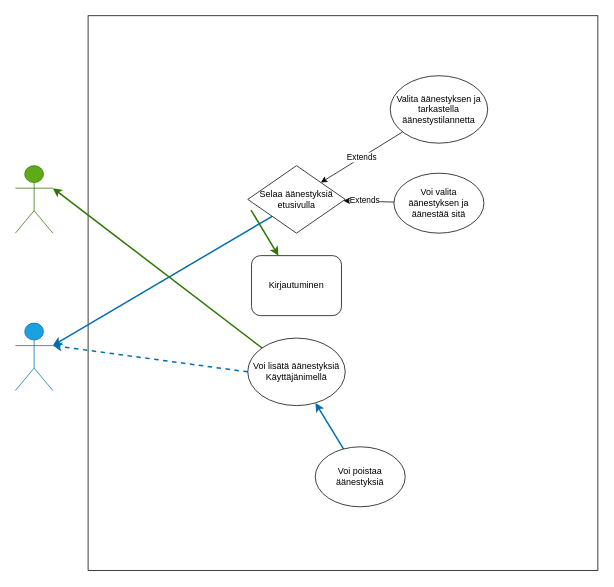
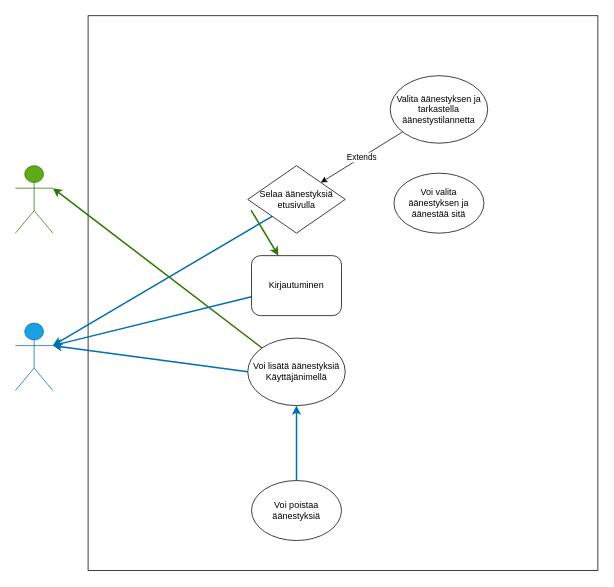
edge "Voi valita äänestyksen ja äänestää sitä" -> "Selaa äänestyksiä etusivulla": removed, label "Extends"
edge "Kirjautuminen" -> "Ylläpitäjä": added
edge "Voi lisätä äänestyksiä Käyttäjänimellä" -> "Ylläpitäjä": style dashed -> solid
node "Voi poistaa äänestyksiä": moved (360, 477) -> (297, 510)
